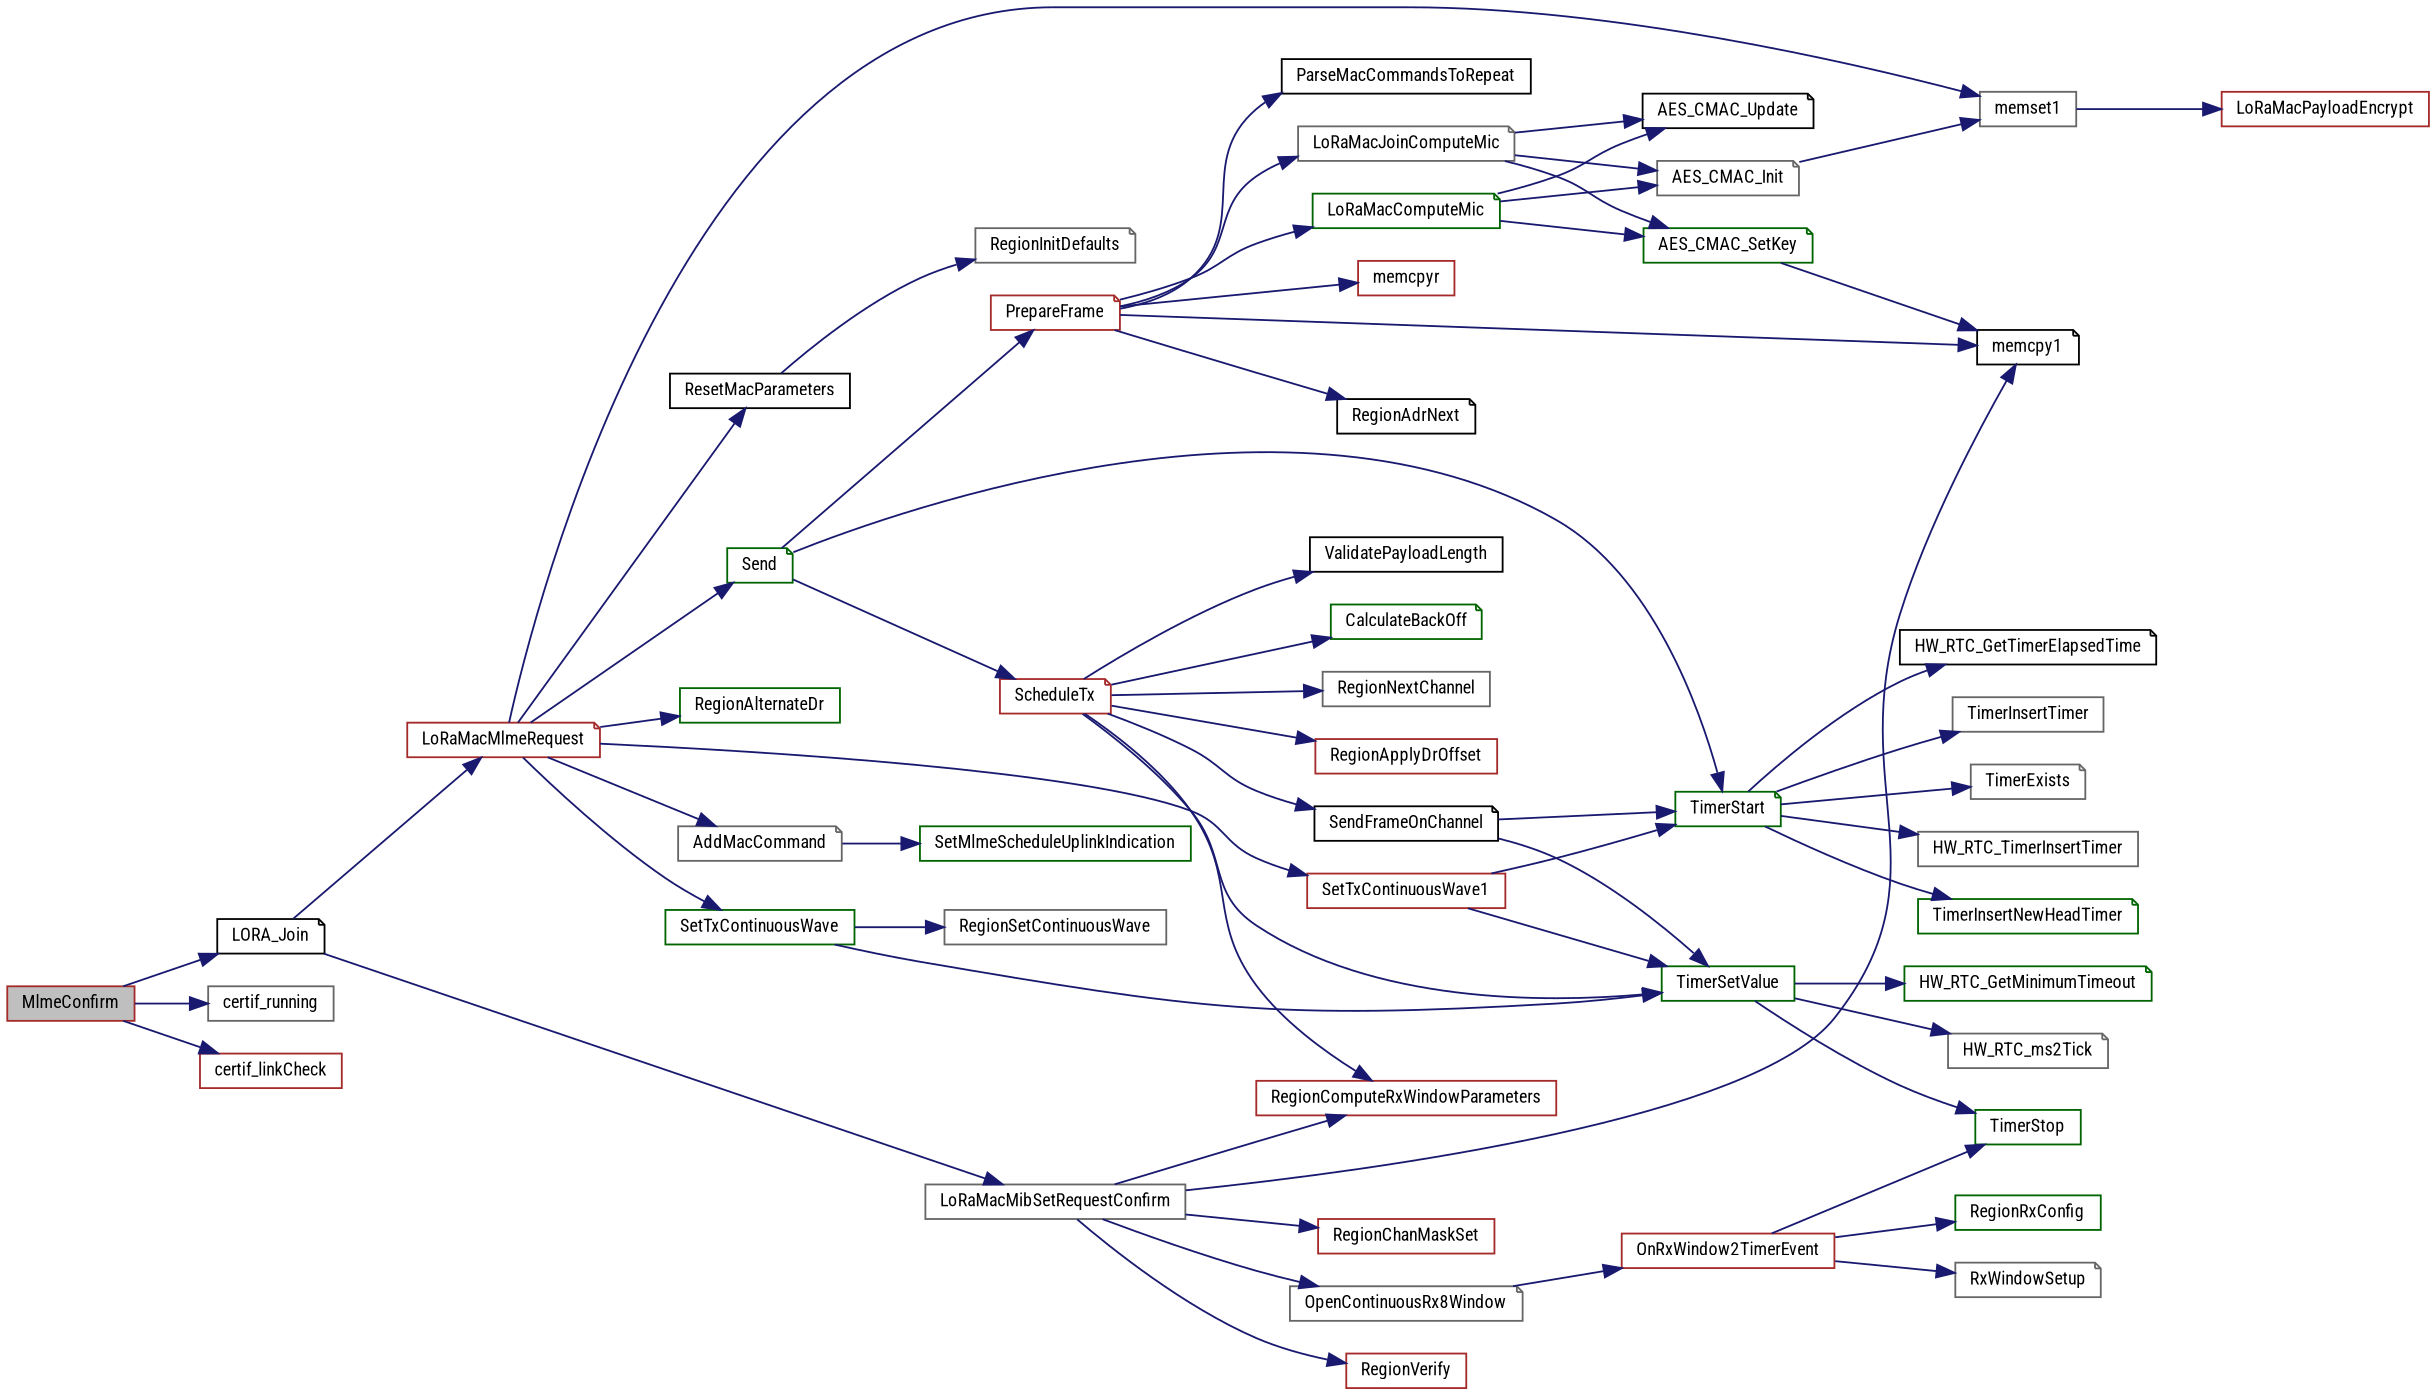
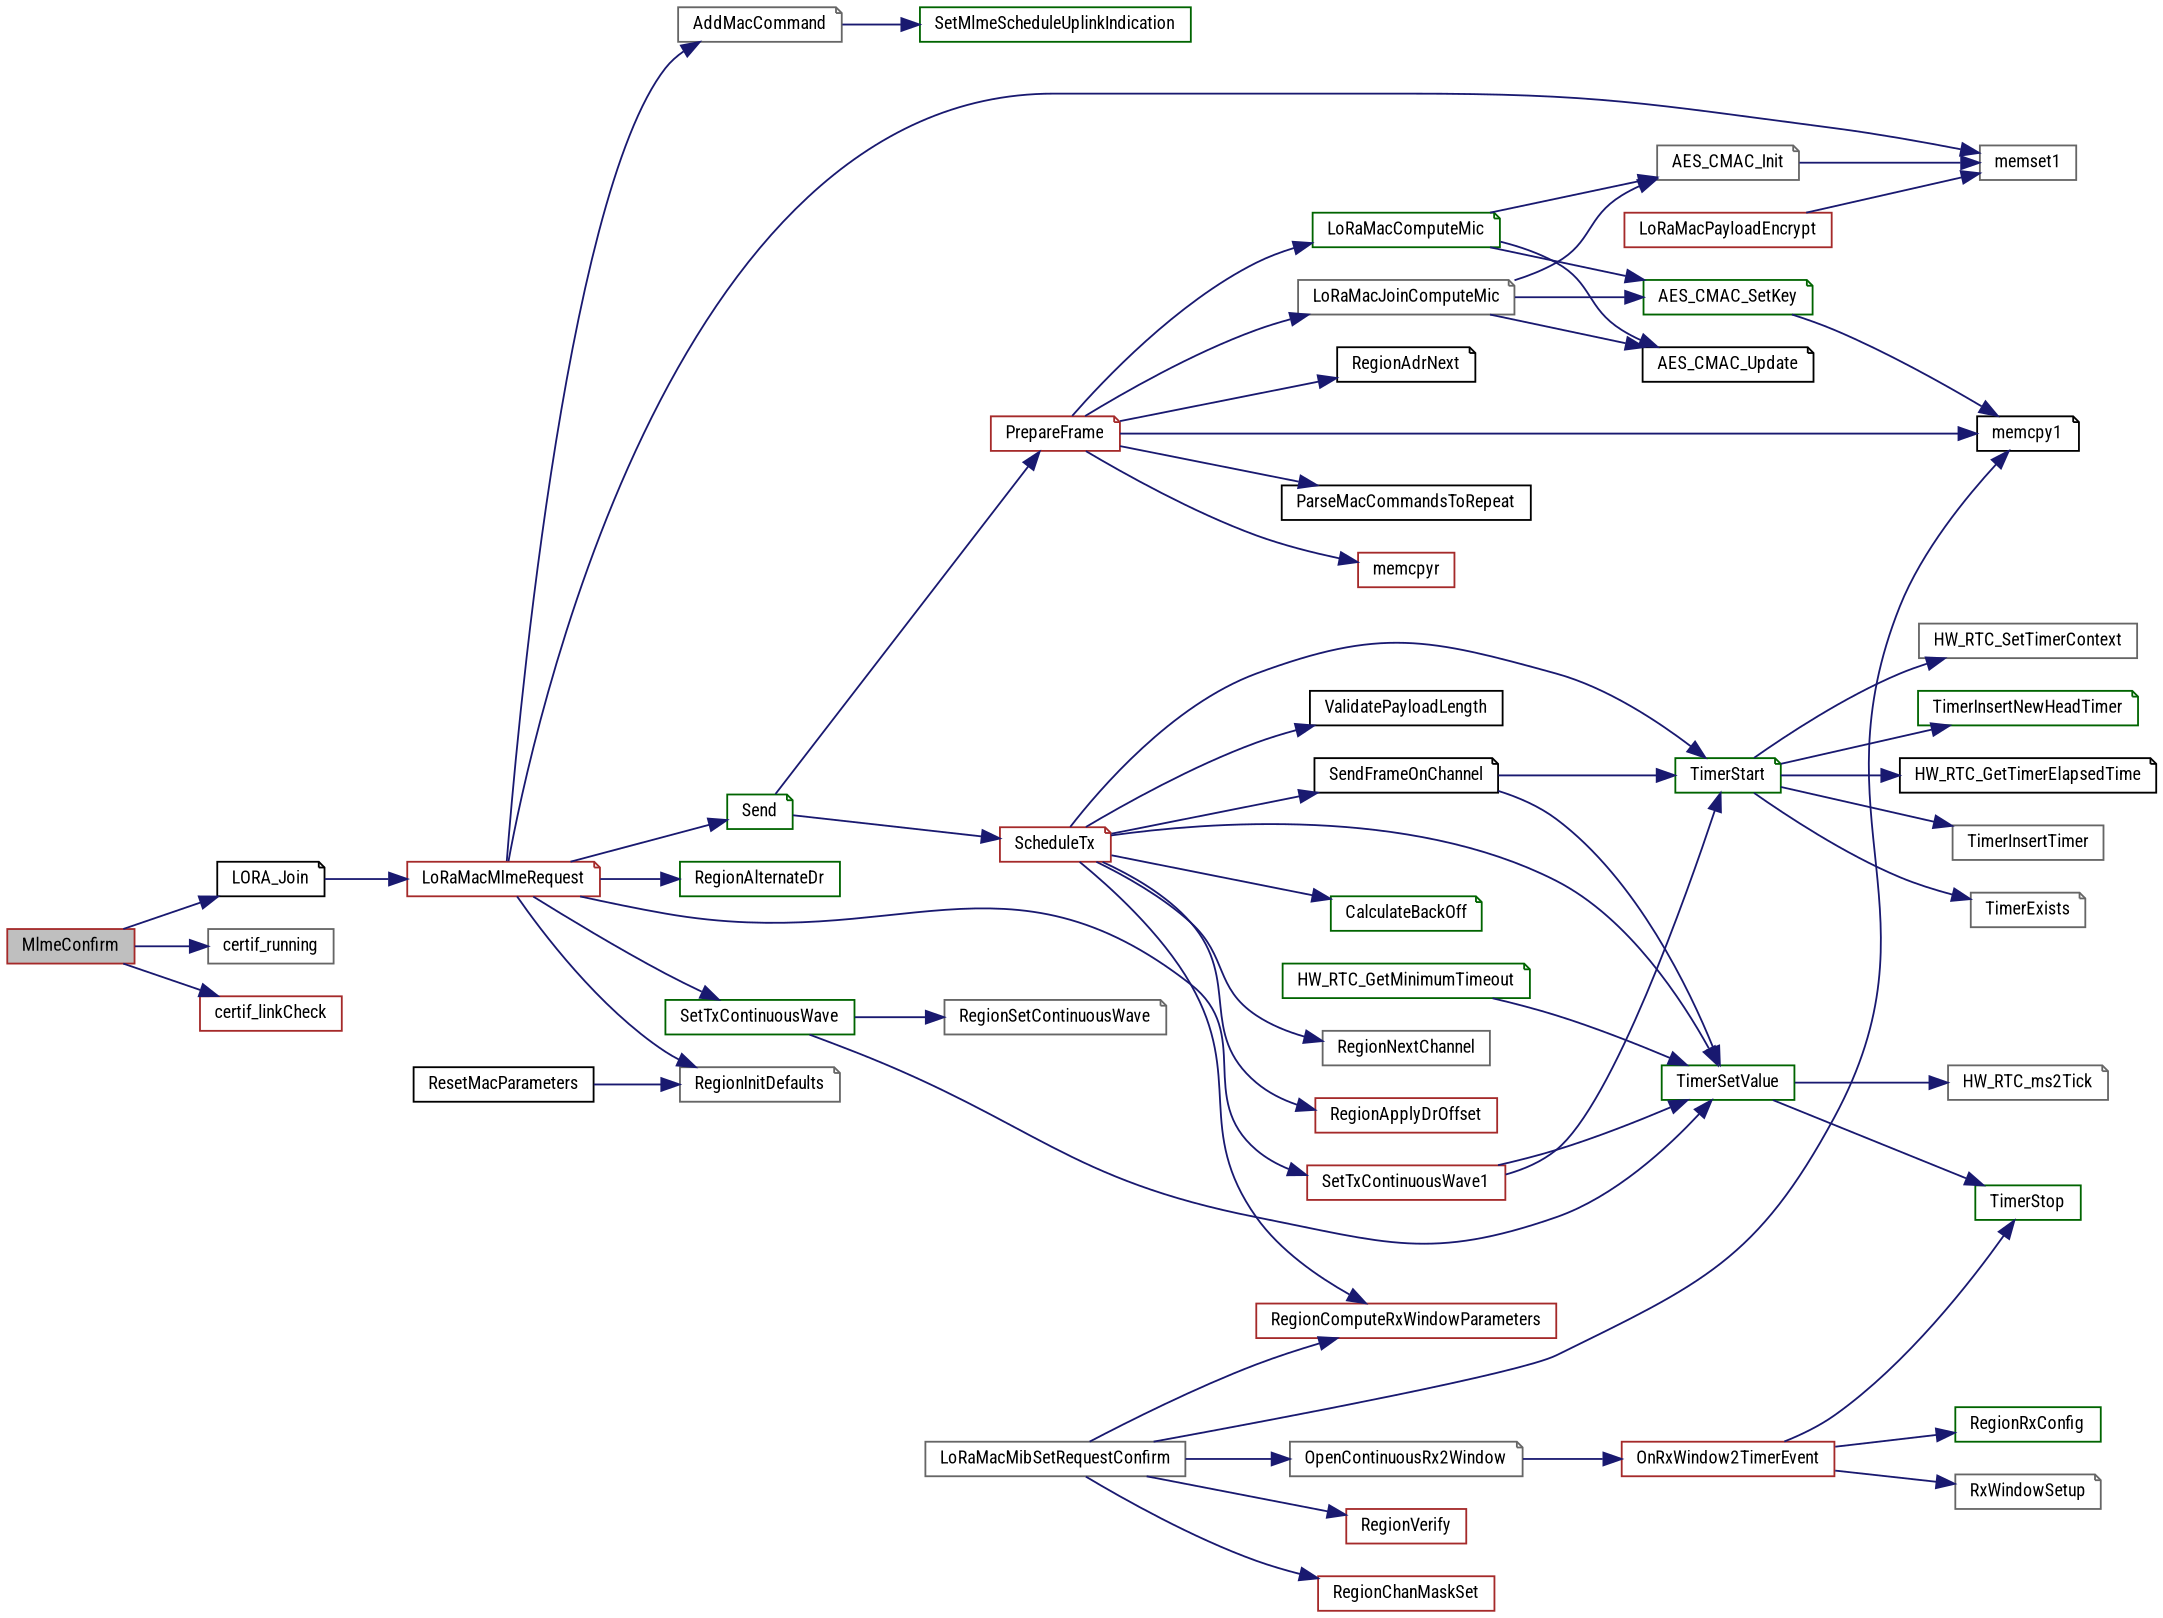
edge "memset1" -> "LoRaMacPayloadEncrypt": reversed
edge "Send" -> "TimerStart": now "ScheduleTx" -> "TimerStart"
edge "LoRaMacMlmeRequest" -> "ResetMacParameters": now "LoRaMacMlmeRequest" -> "RegionInitDefaults"
node "HW_RTC_TimerInsertTimer": label "HW_RTC_TimerInsertTimer" -> "HW_RTC_SetTimerContext"
node "RegionSetContinuousWave": shape box -> note
edge "TimerSetValue" -> "HW_RTC_GetMinimumTimeout": reversed
edge "LORA_Join" -> "LoRaMacMibSetRequestConfirm": removed
node "OpenContinuousRx8Window": label "OpenContinuousRx8Window" -> "OpenContinuousRx2Window"
